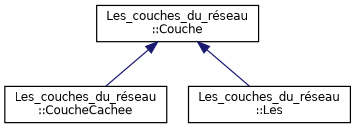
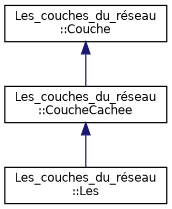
edge "Les_couches_du_réseau ::Les" -> "Les_couches_du_réseau ::Couche": now "Les_couches_du_réseau ::Les" -> "Les_couches_du_réseau ::CoucheCachee"
